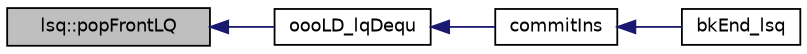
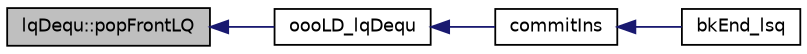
node "lsq::popFrontLQ": label "lsq::popFrontLQ" -> "lqDequ::popFrontLQ"
